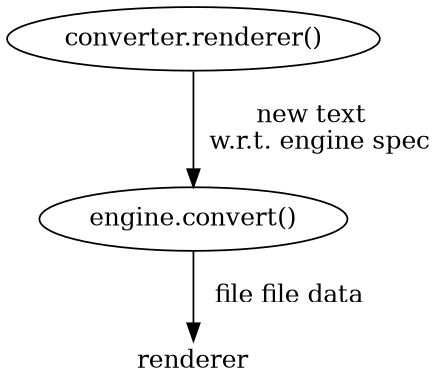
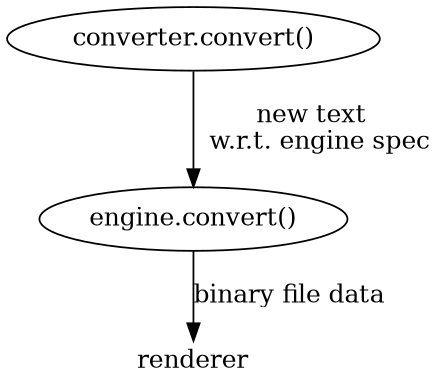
node "converter.renderer()": label "converter.renderer()" -> "converter.convert()"
edge "engine.convert()" -> "renderer": label "file file data" -> "binary file data"
